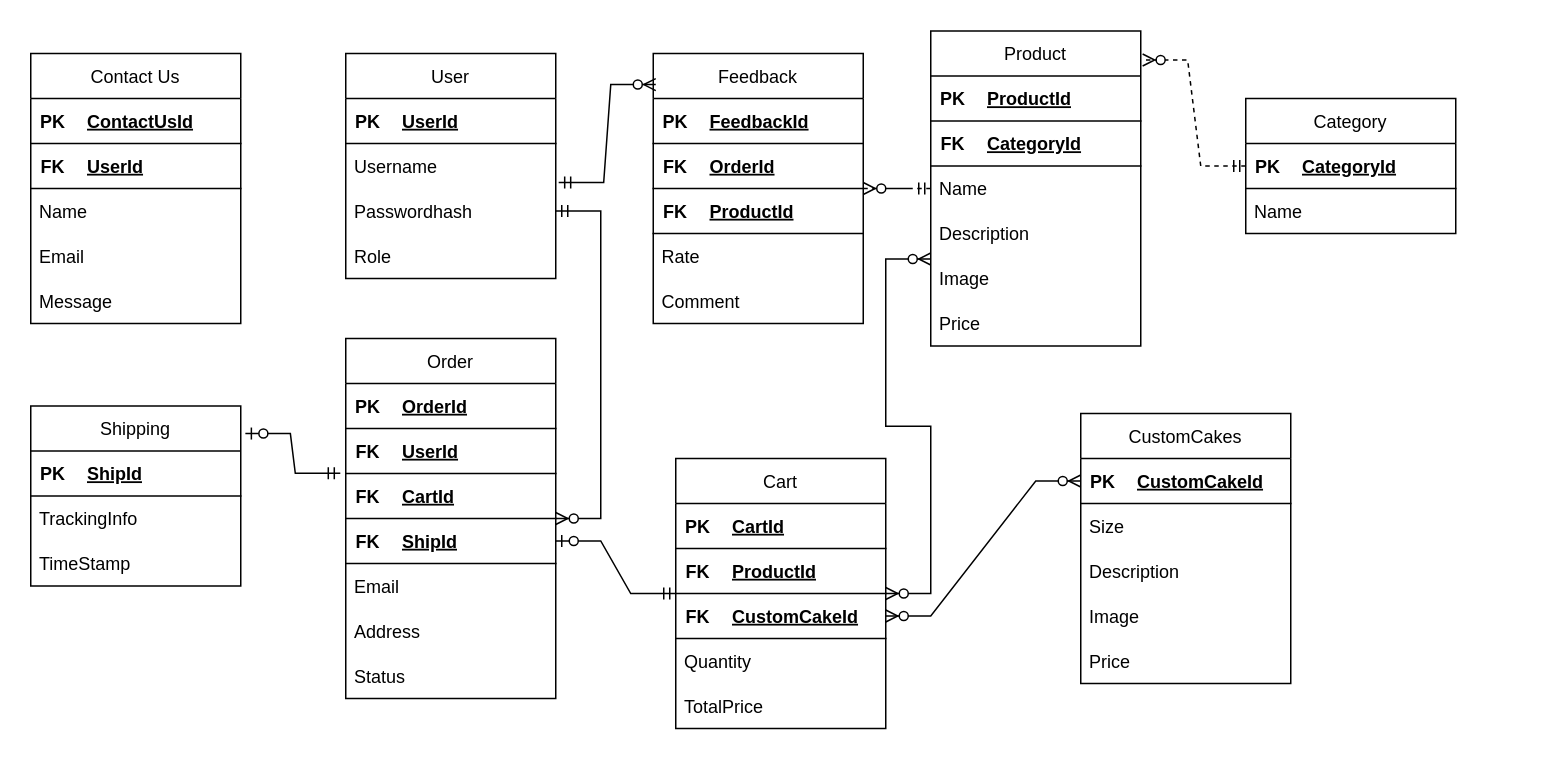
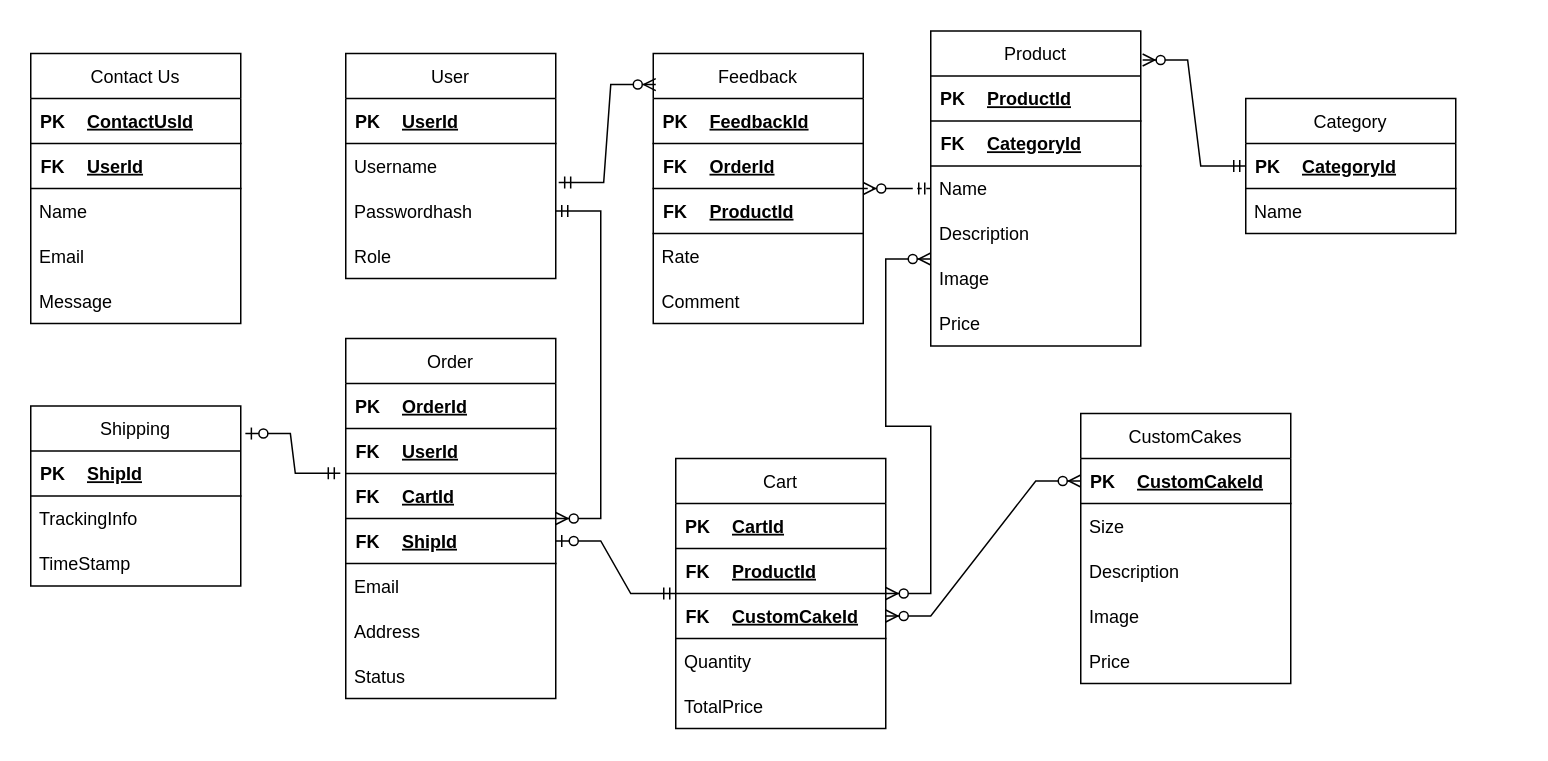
edge "Category" -- "Product": style dashed -> solid
